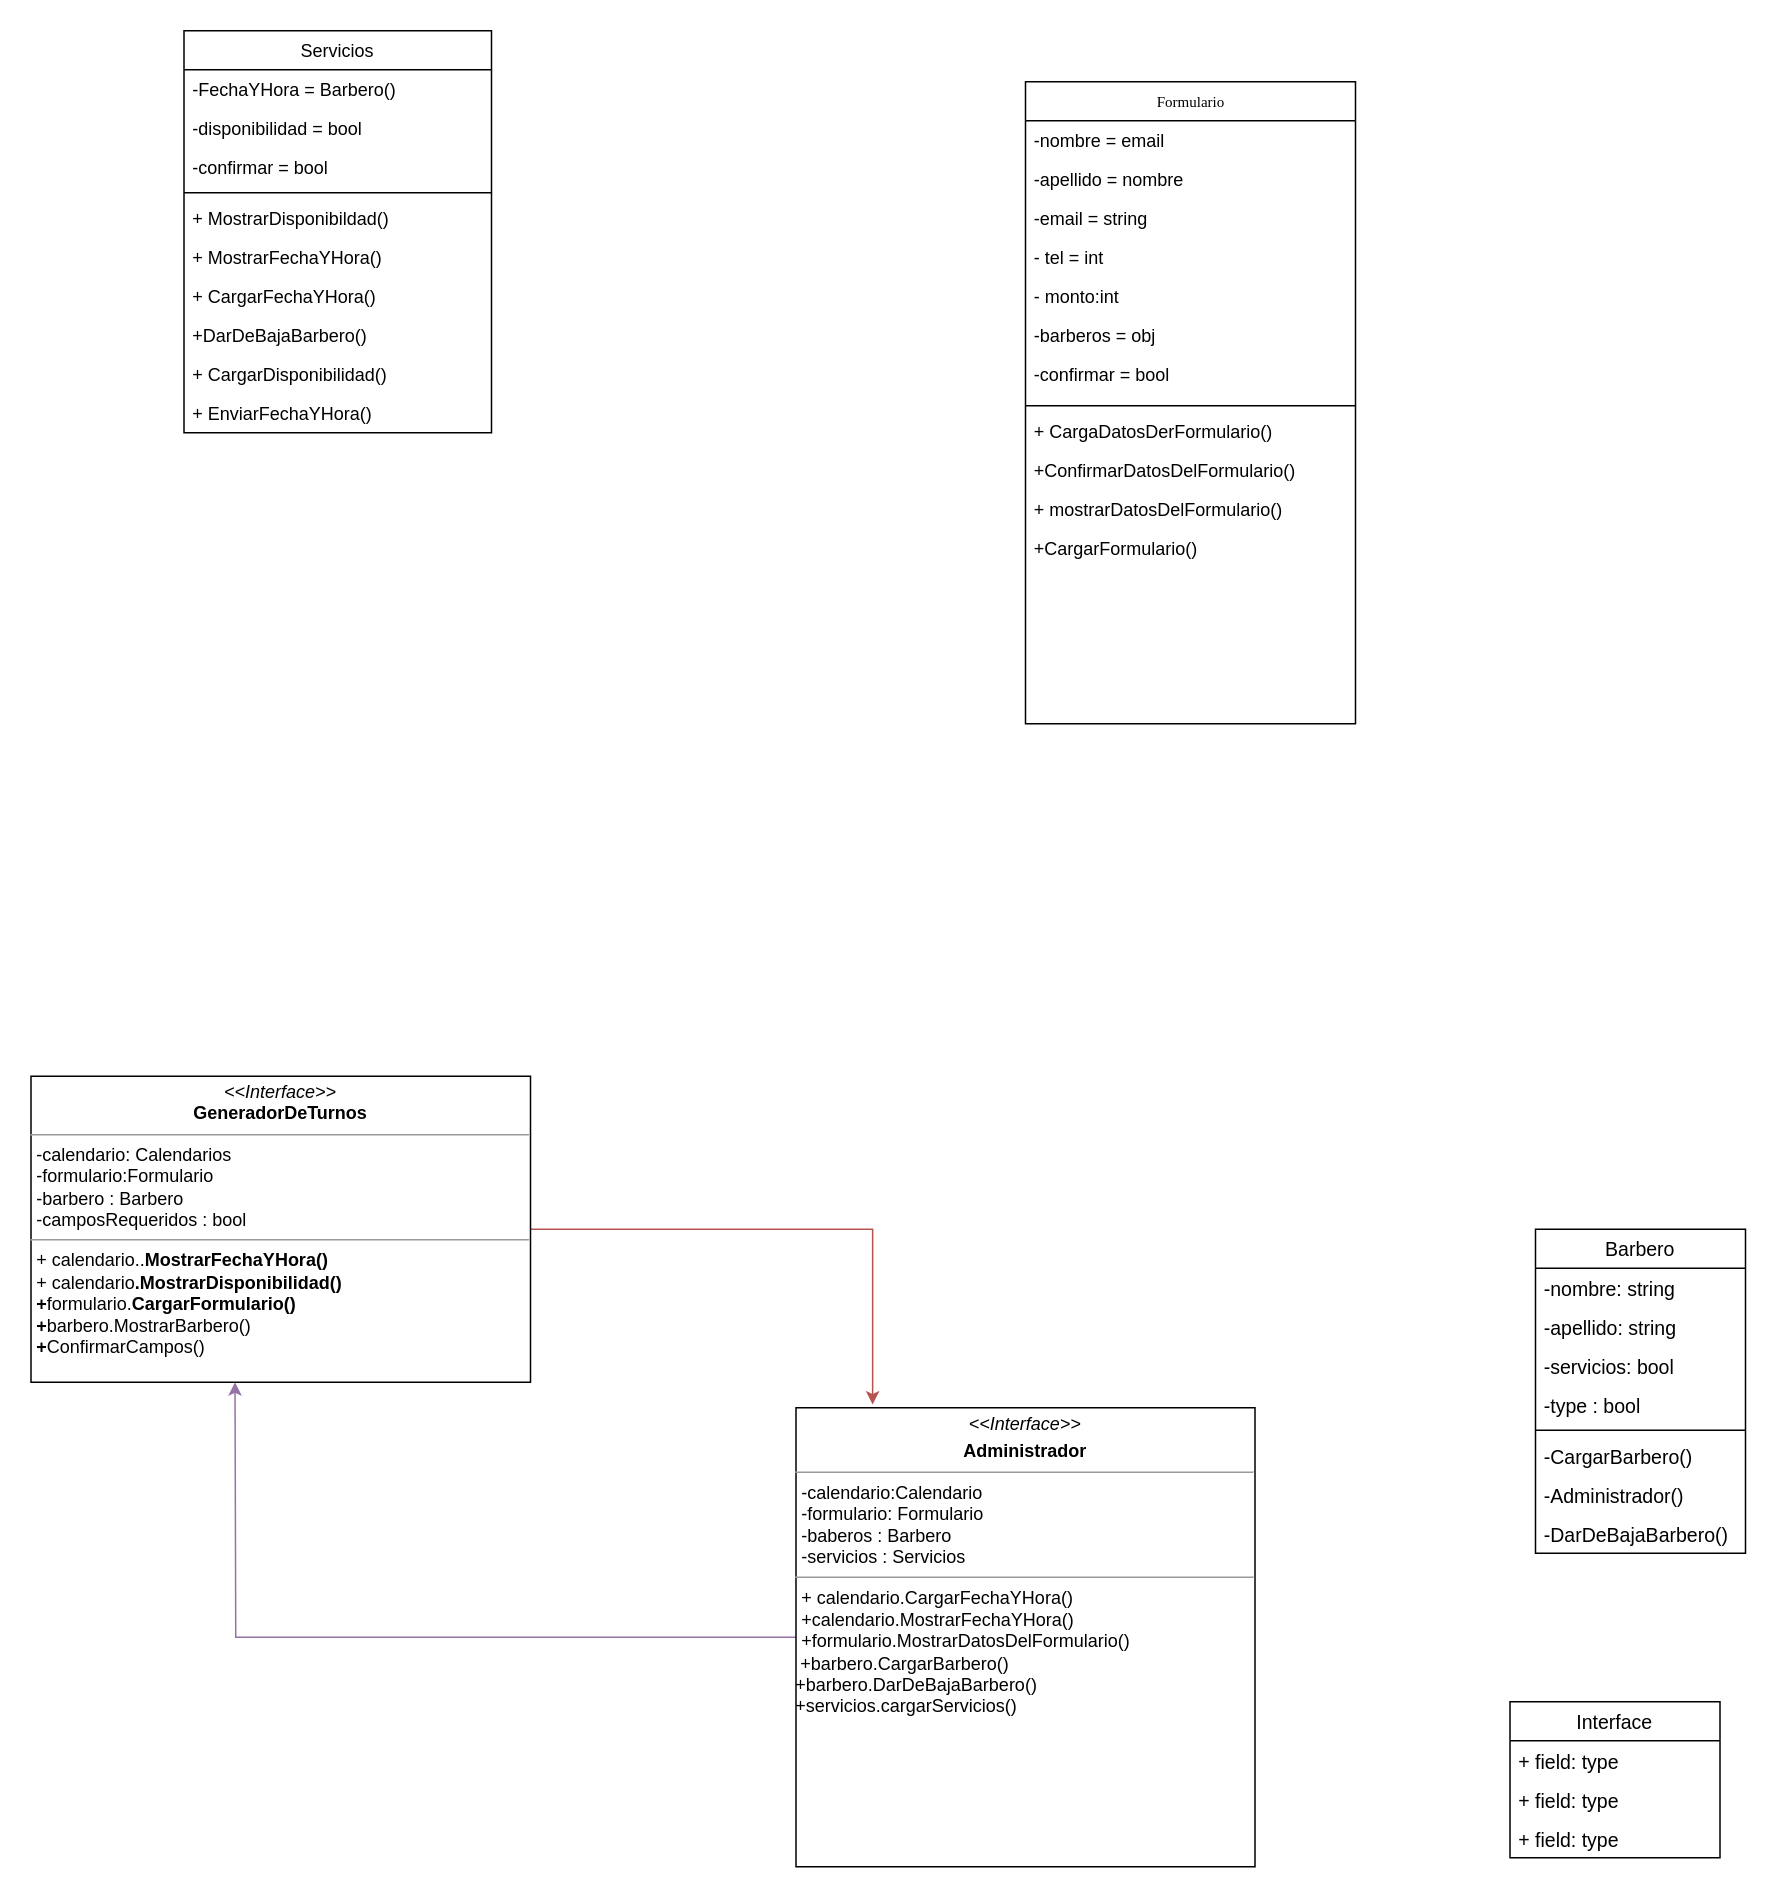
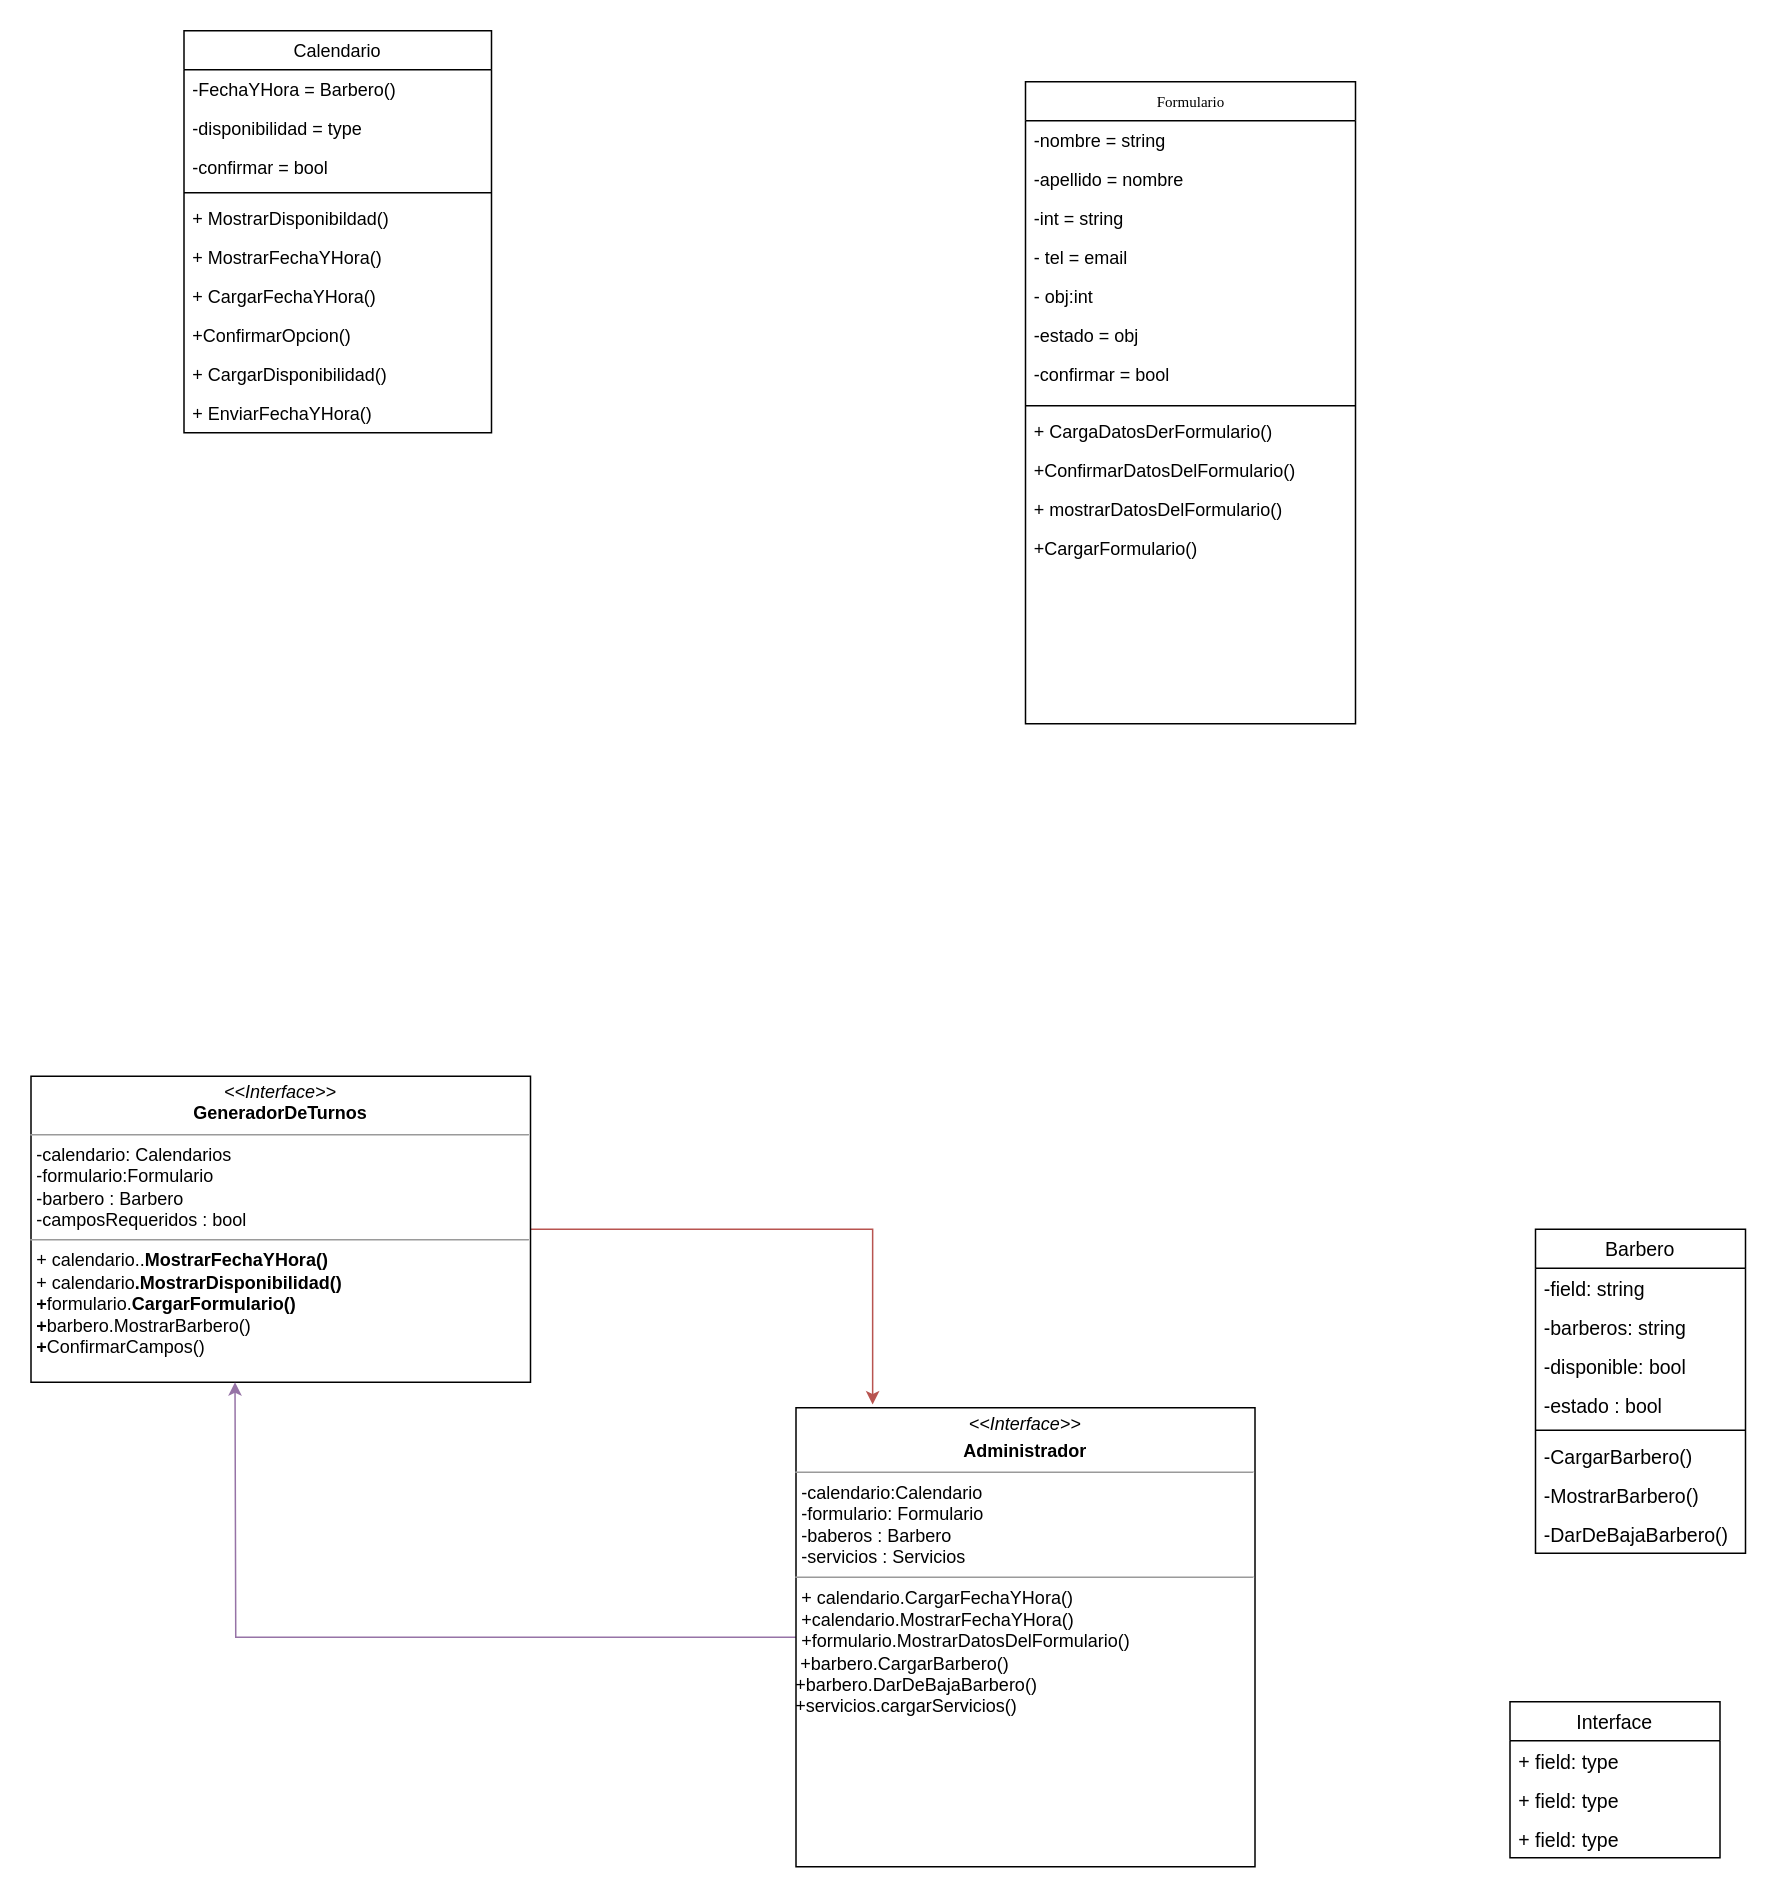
node "Servicios": label "Servicios" -> "Calendario"
node "-disponibilidad = bool": label "-disponibilidad = bool" -> "-disponibilidad = type"
node "-nombre = email": label "-nombre = email" -> "-nombre = string"
node "-email = string": label "-email = string" -> "-int = string"
node "- tel = int": label "- tel = int" -> "- tel = email"
node "- monto:int": label "- monto:int" -> "- obj:int"
node "+DarDeBajaBarbero()": label "+DarDeBajaBarbero()" -> "+ConfirmarOpcion()"
node "-barberos = obj": label "-barberos = obj" -> "-estado = obj"
node "-nombre: string": label "-nombre: string" -> "-field: string"
node "-apellido: string": label "-apellido: string" -> "-barberos: string"
node "-servicios: bool": label "-servicios: bool" -> "-disponible: bool"
node "-type : bool": label "-type : bool" -> "-estado : bool"
node "-Administrador()": label "-Administrador()" -> "-MostrarBarbero()"
